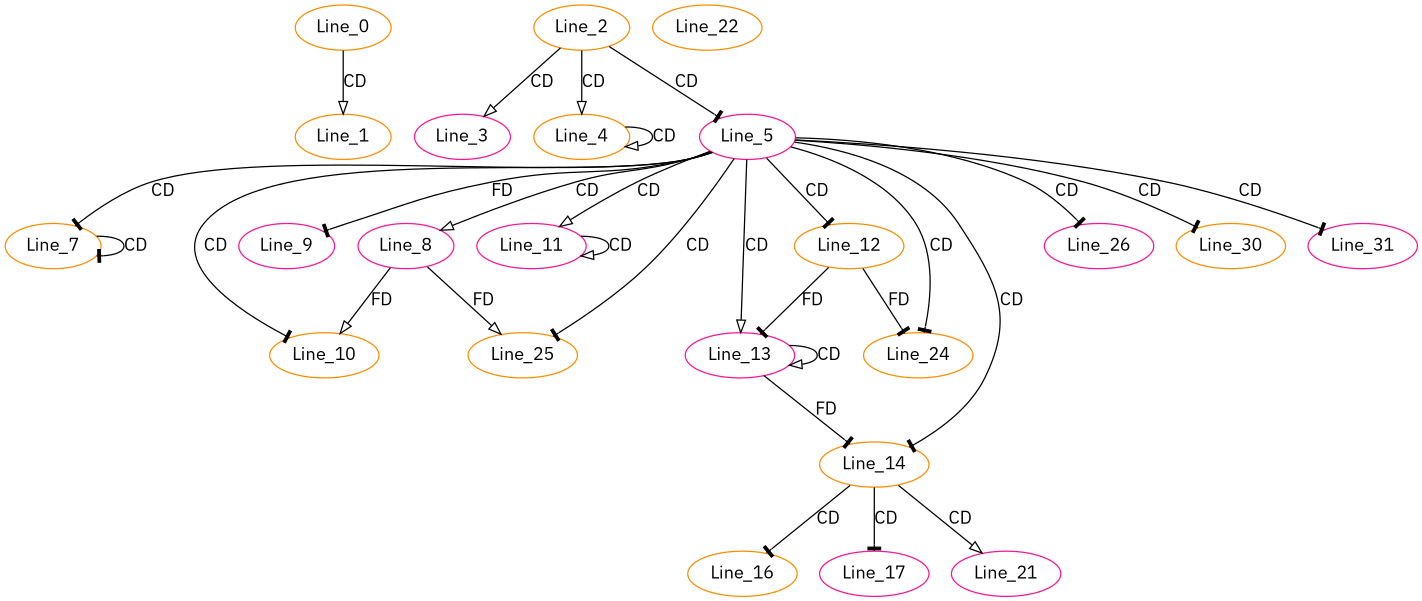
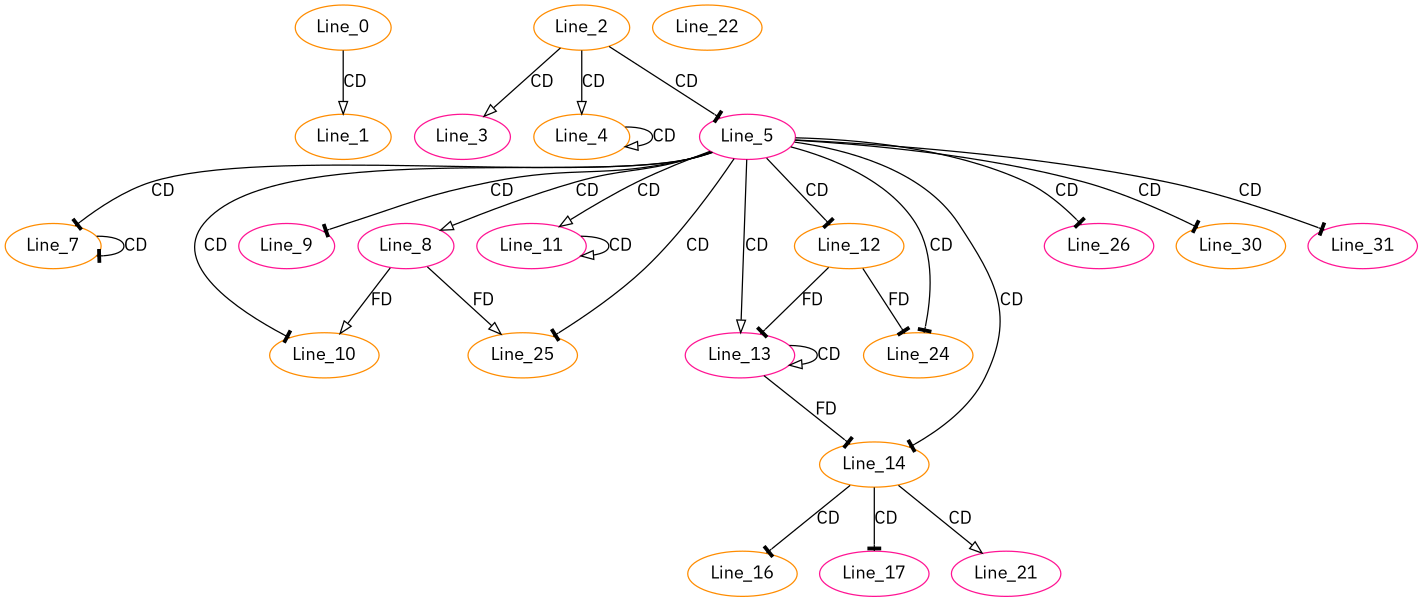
edge "Line_5" -> "Line_9": label "FD" -> "CD"
